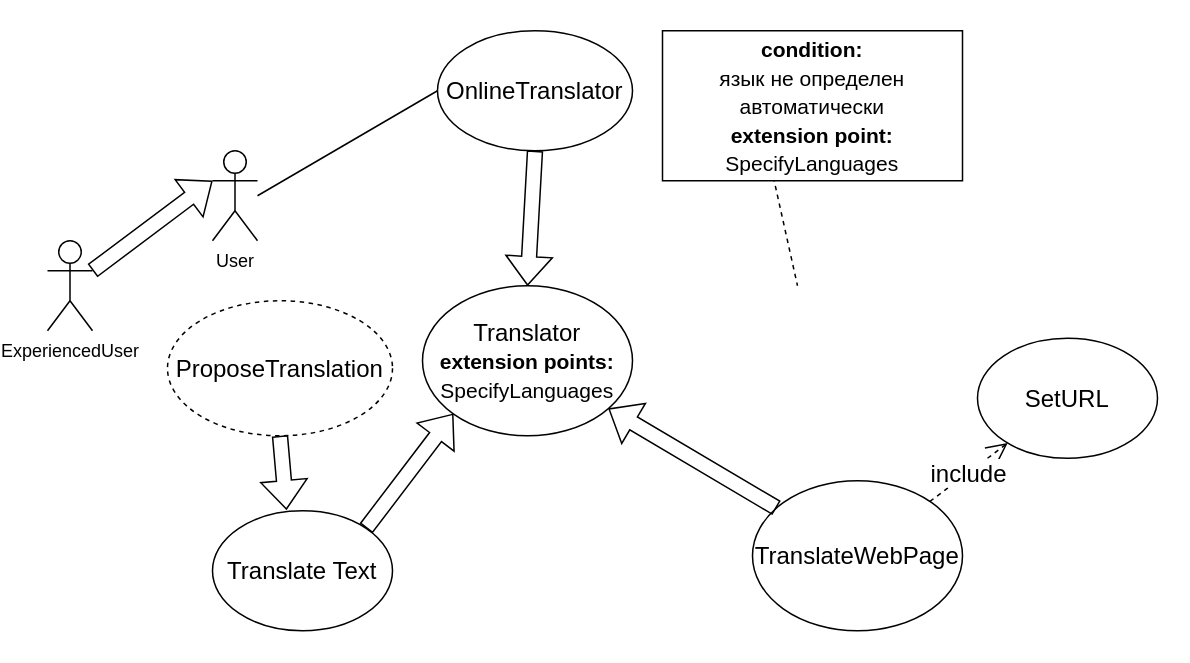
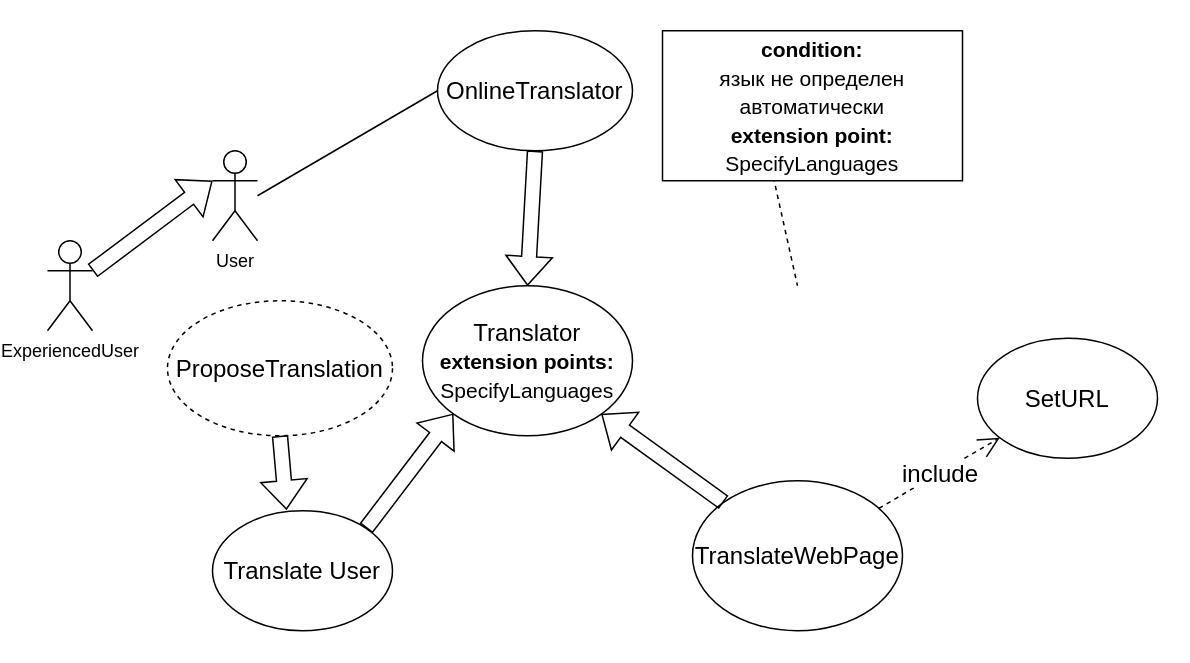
node "TranslateWebPage": moved (857, 556) -> (797, 556)
node "Translate Text": label "Translate Text" -> "Translate User"
